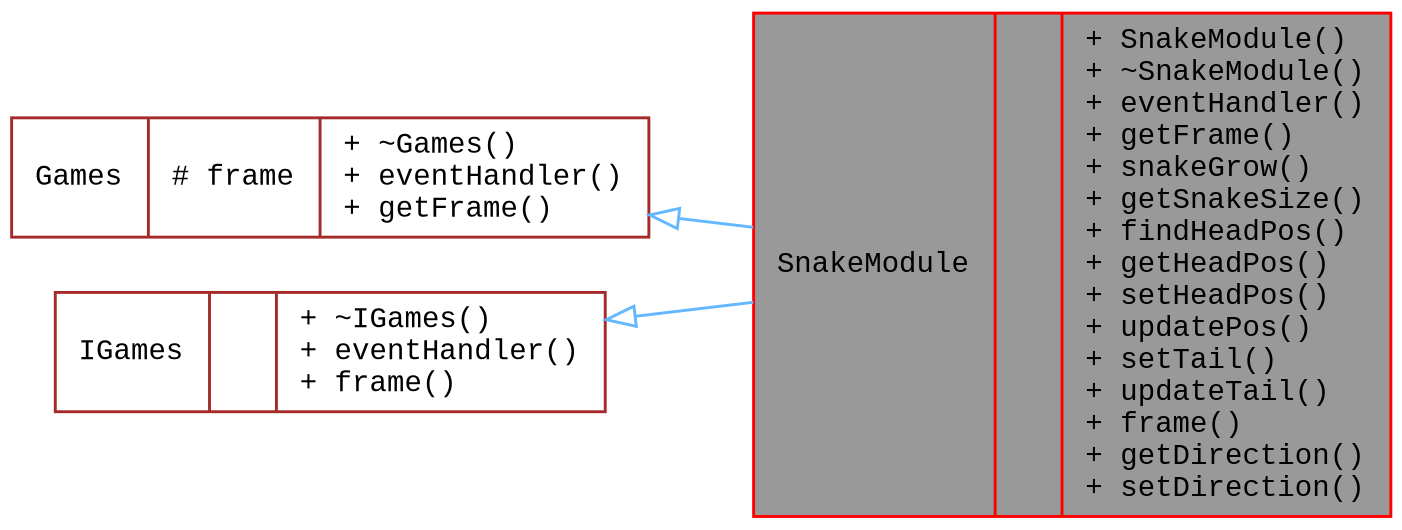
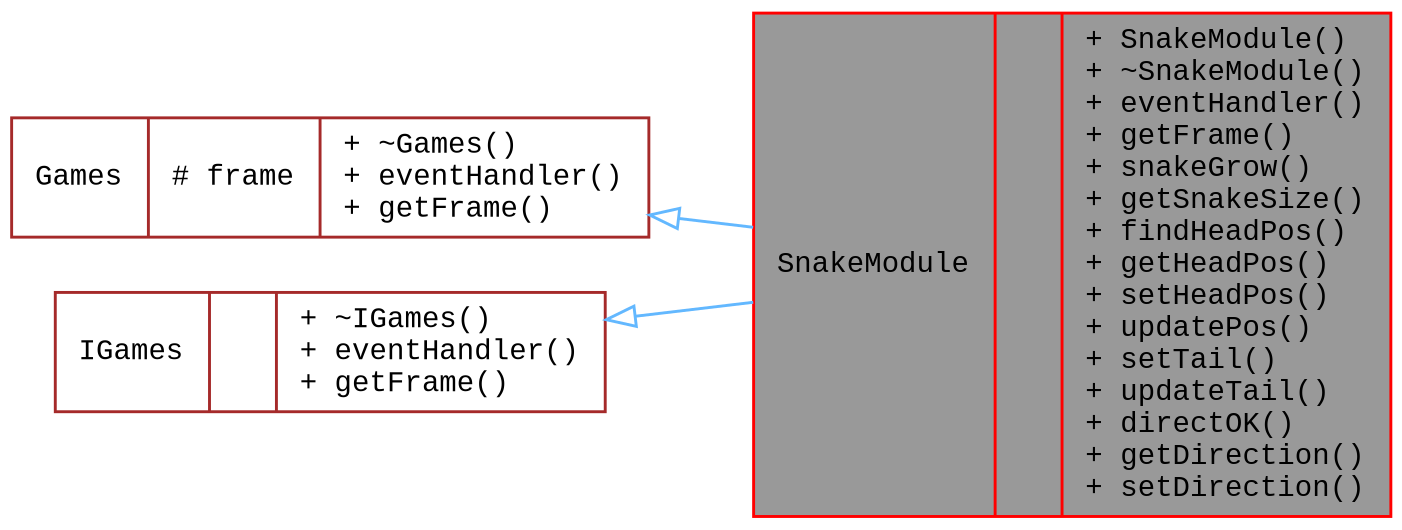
node "IGames": text "+ frame()" -> "+ getFrame()"
node "SnakeModule": text "+ frame()" -> "+ directOK()"
